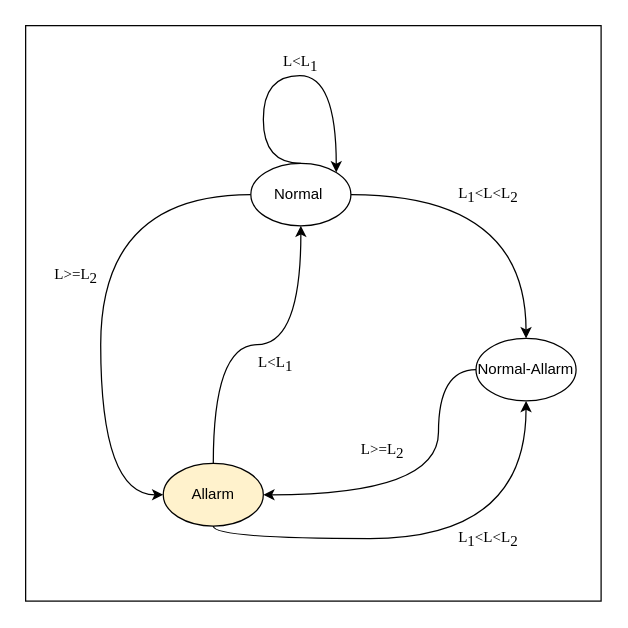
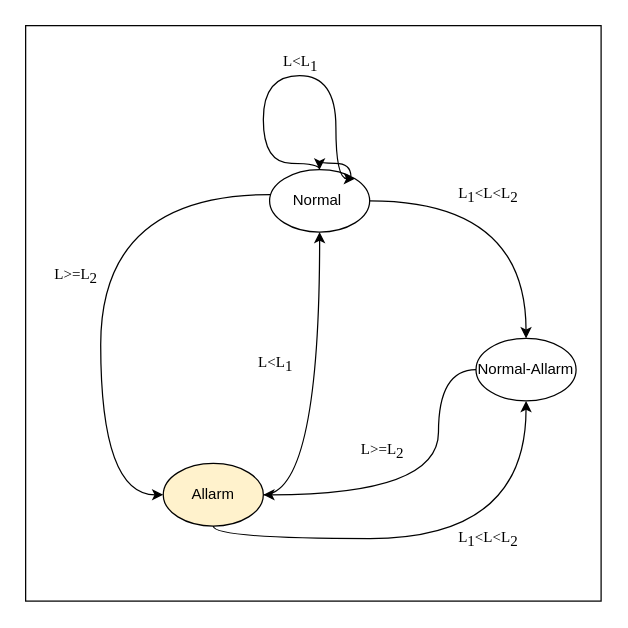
node "Normal": moved (301, 194) -> (319, 201)
